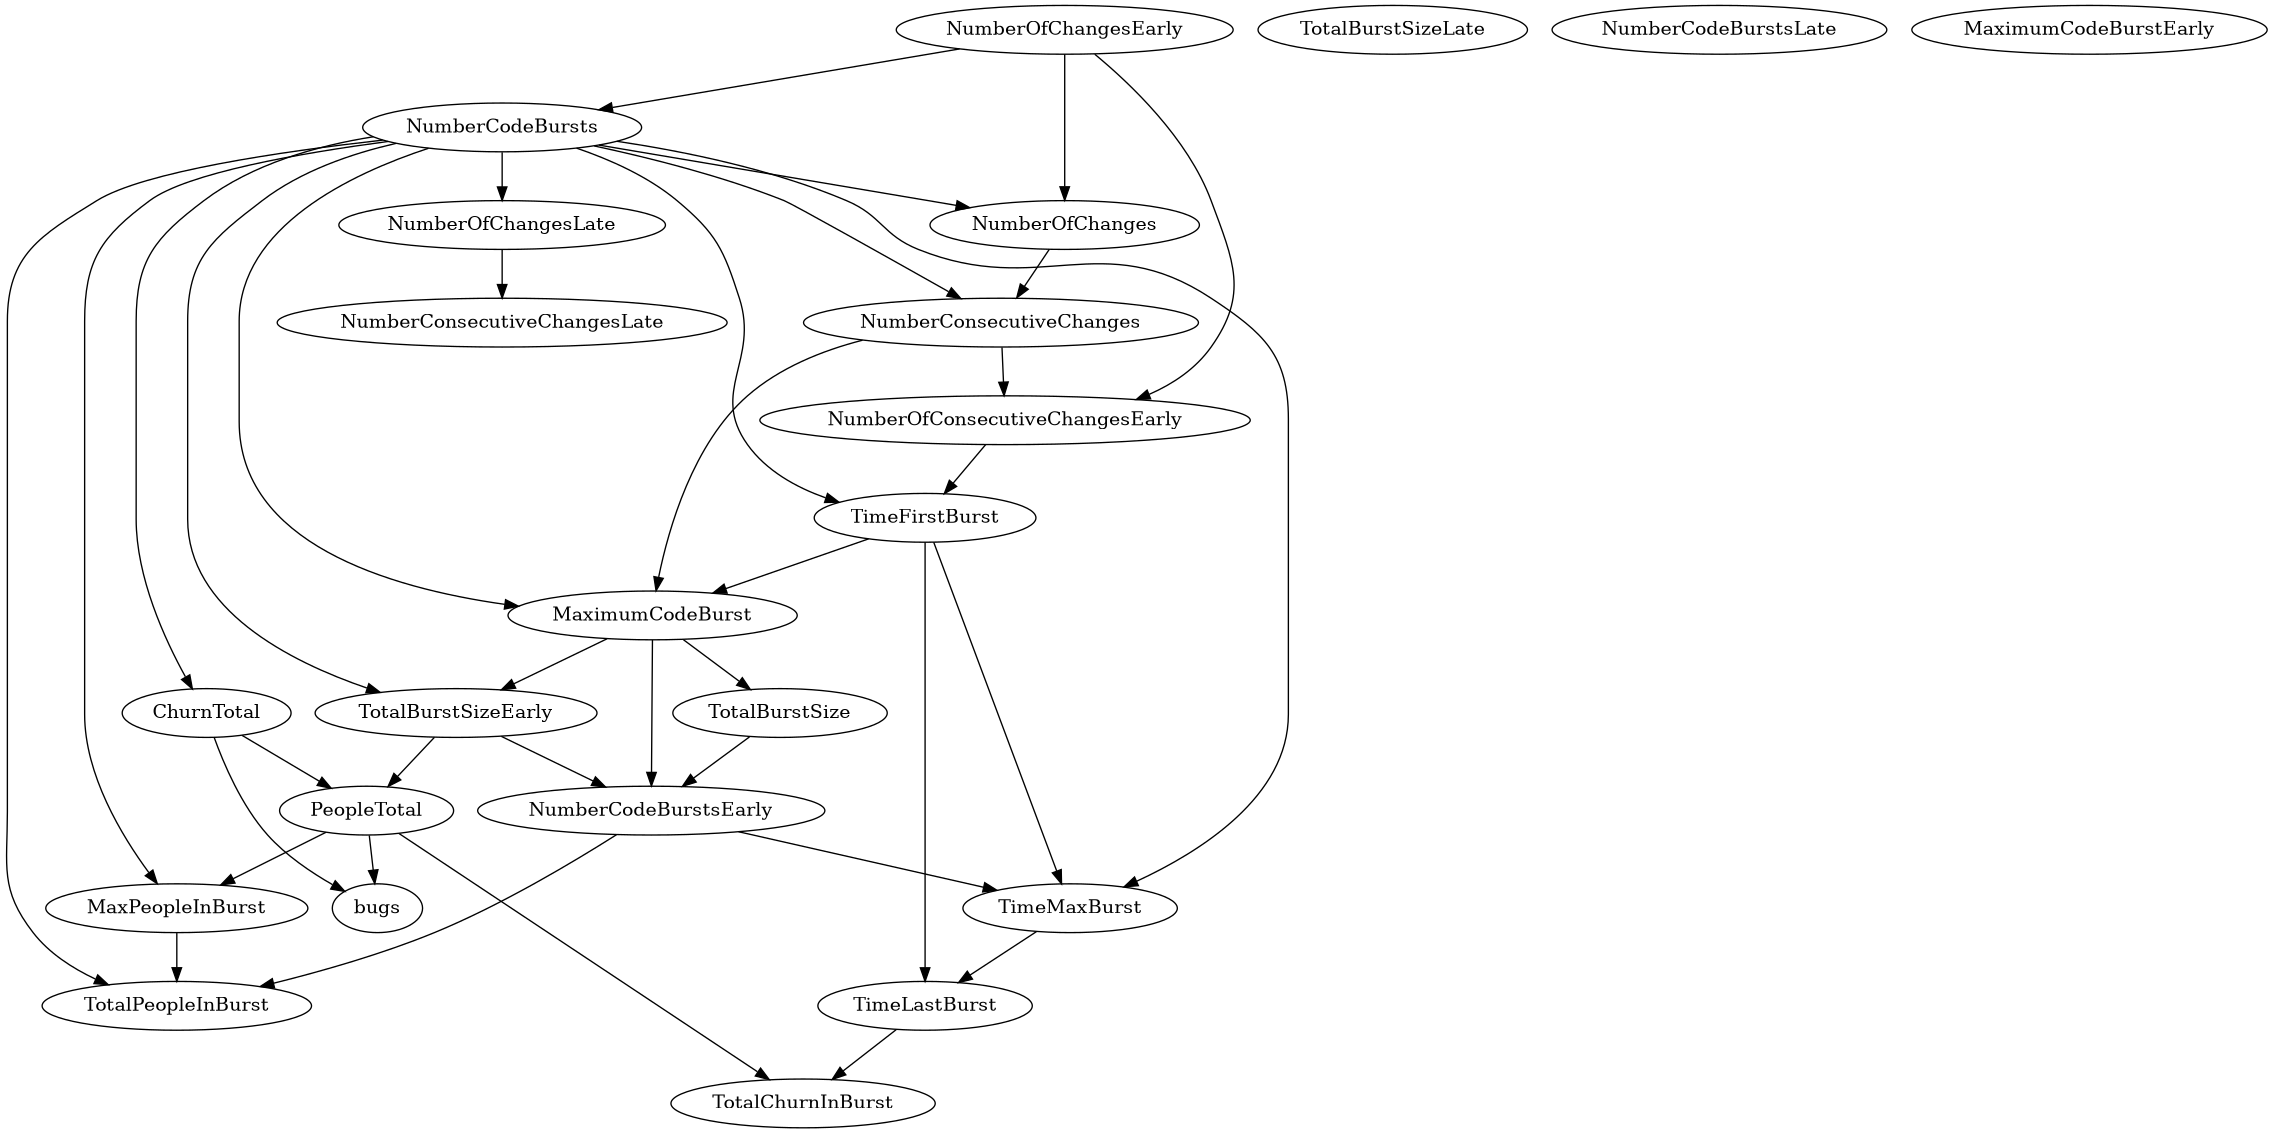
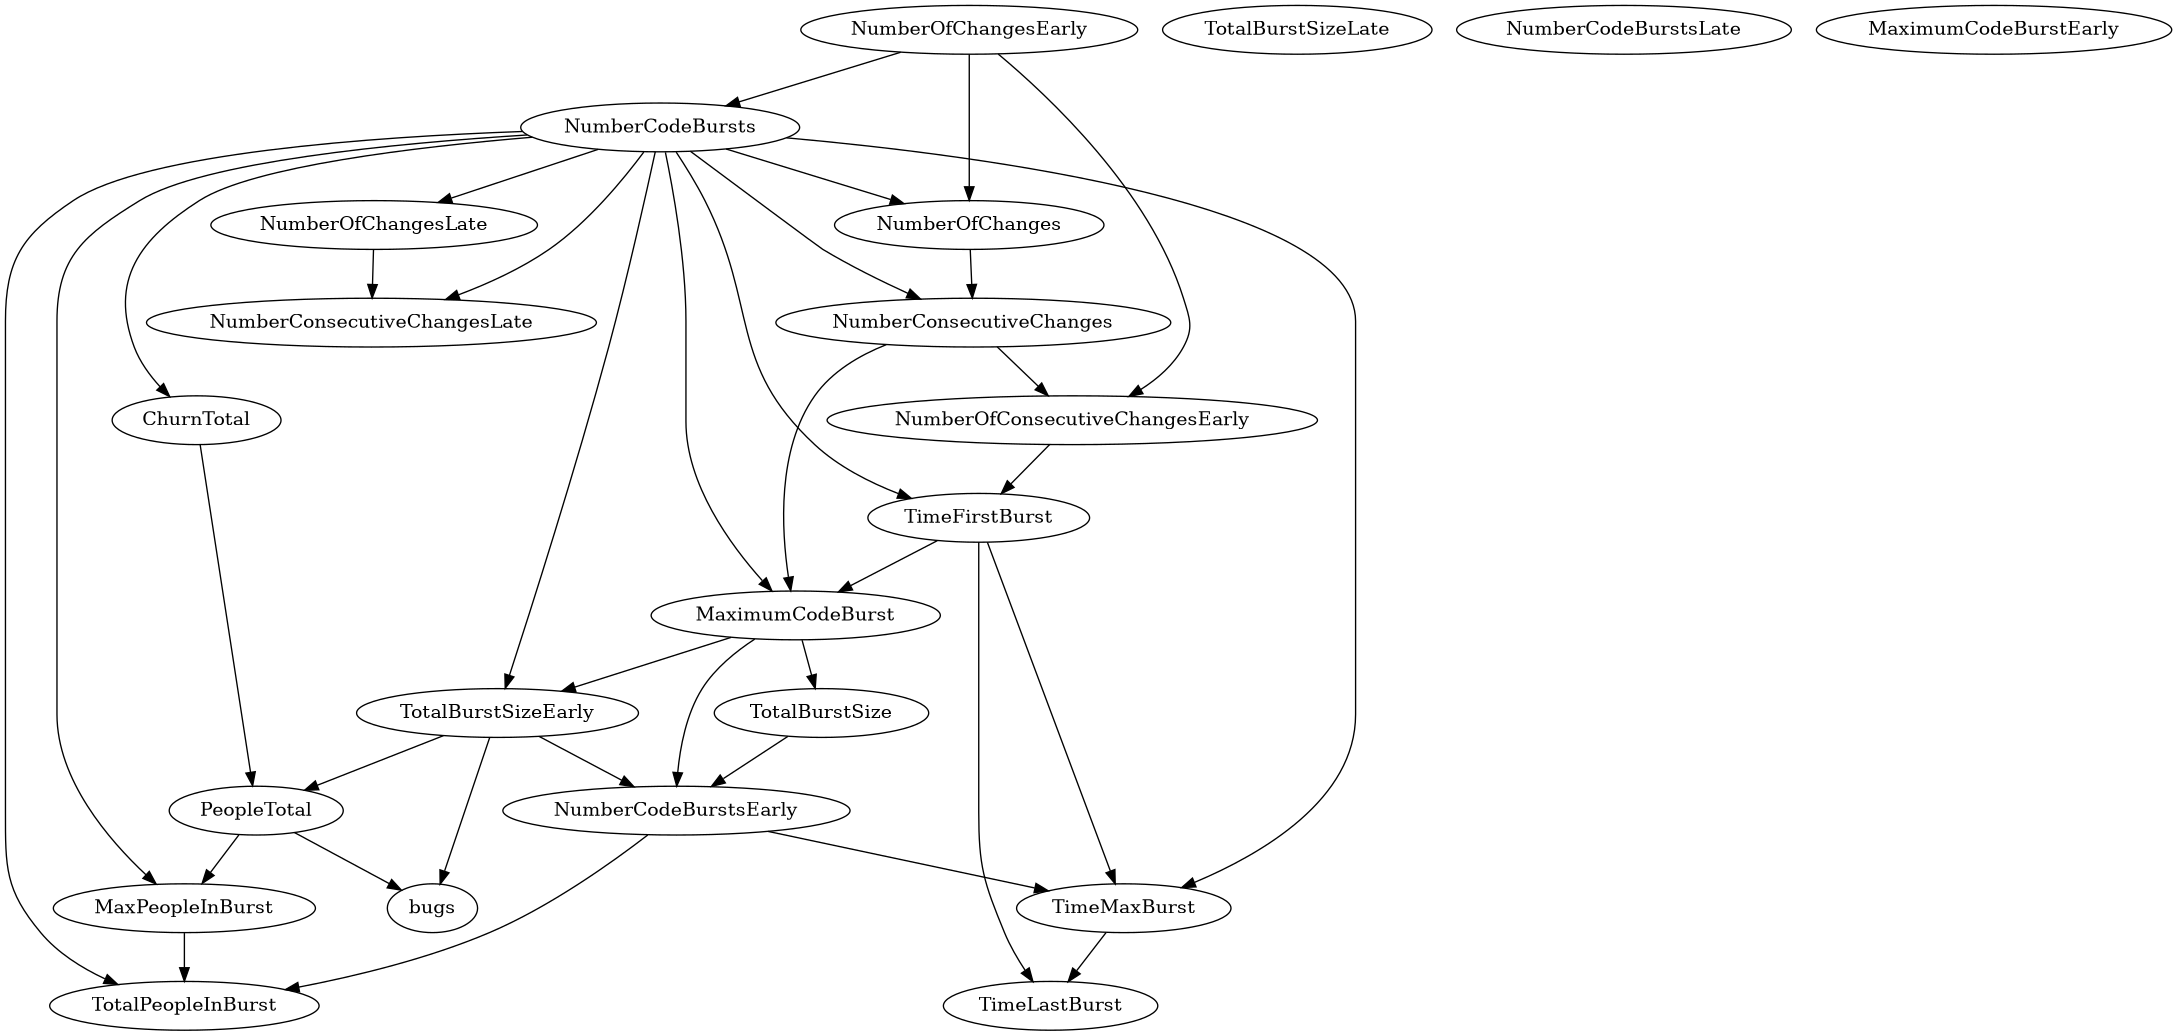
edge "NumberCodeBursts" -> "NumberConsecutiveChangesLate": added
edge "ChurnTotal" -> "bugs": now "TotalBurstSizeEarly" -> "bugs"
node "TotalChurnInBurst": removed
